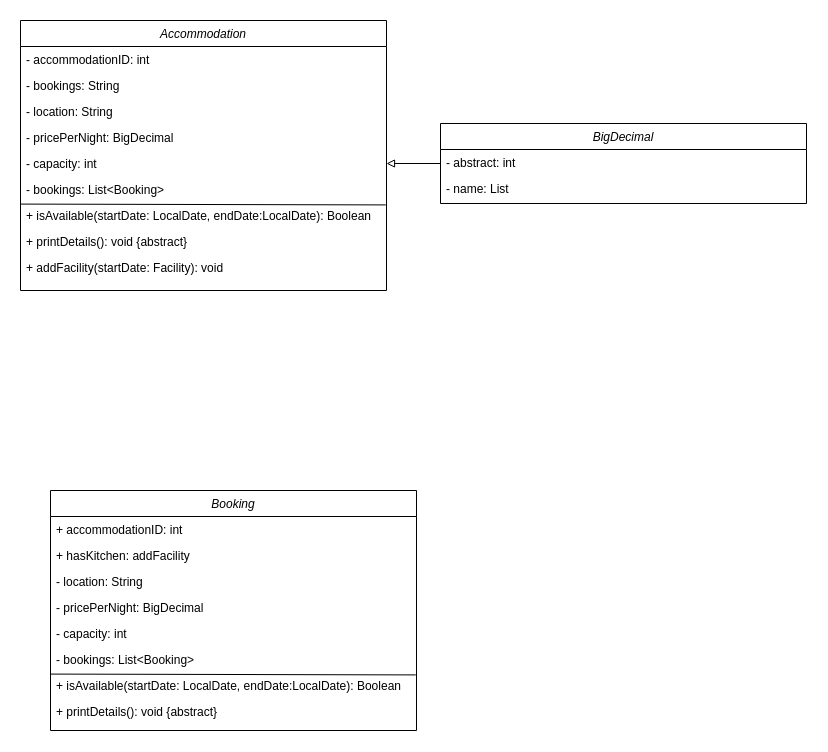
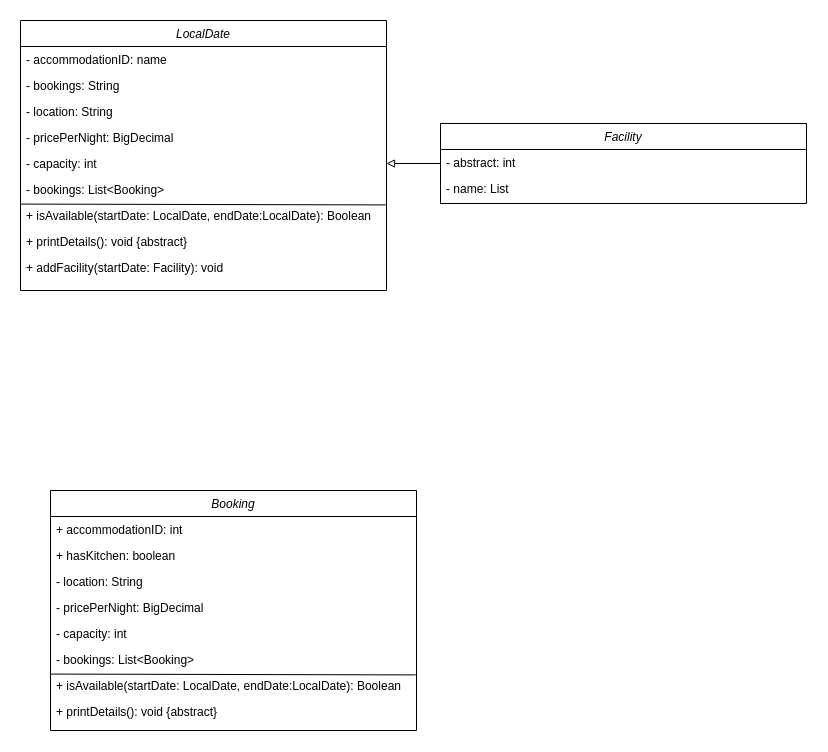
node "Accommodation": label "Accommodation" -> "LocalDate"
node "- accommodationID: int": label "- accommodationID: int" -> "- accommodationID: name"
node "BigDecimal": label "BigDecimal" -> "Facility"
node "+ hasKitchen: addFacility": label "+ hasKitchen: addFacility" -> "+ hasKitchen: boolean"
